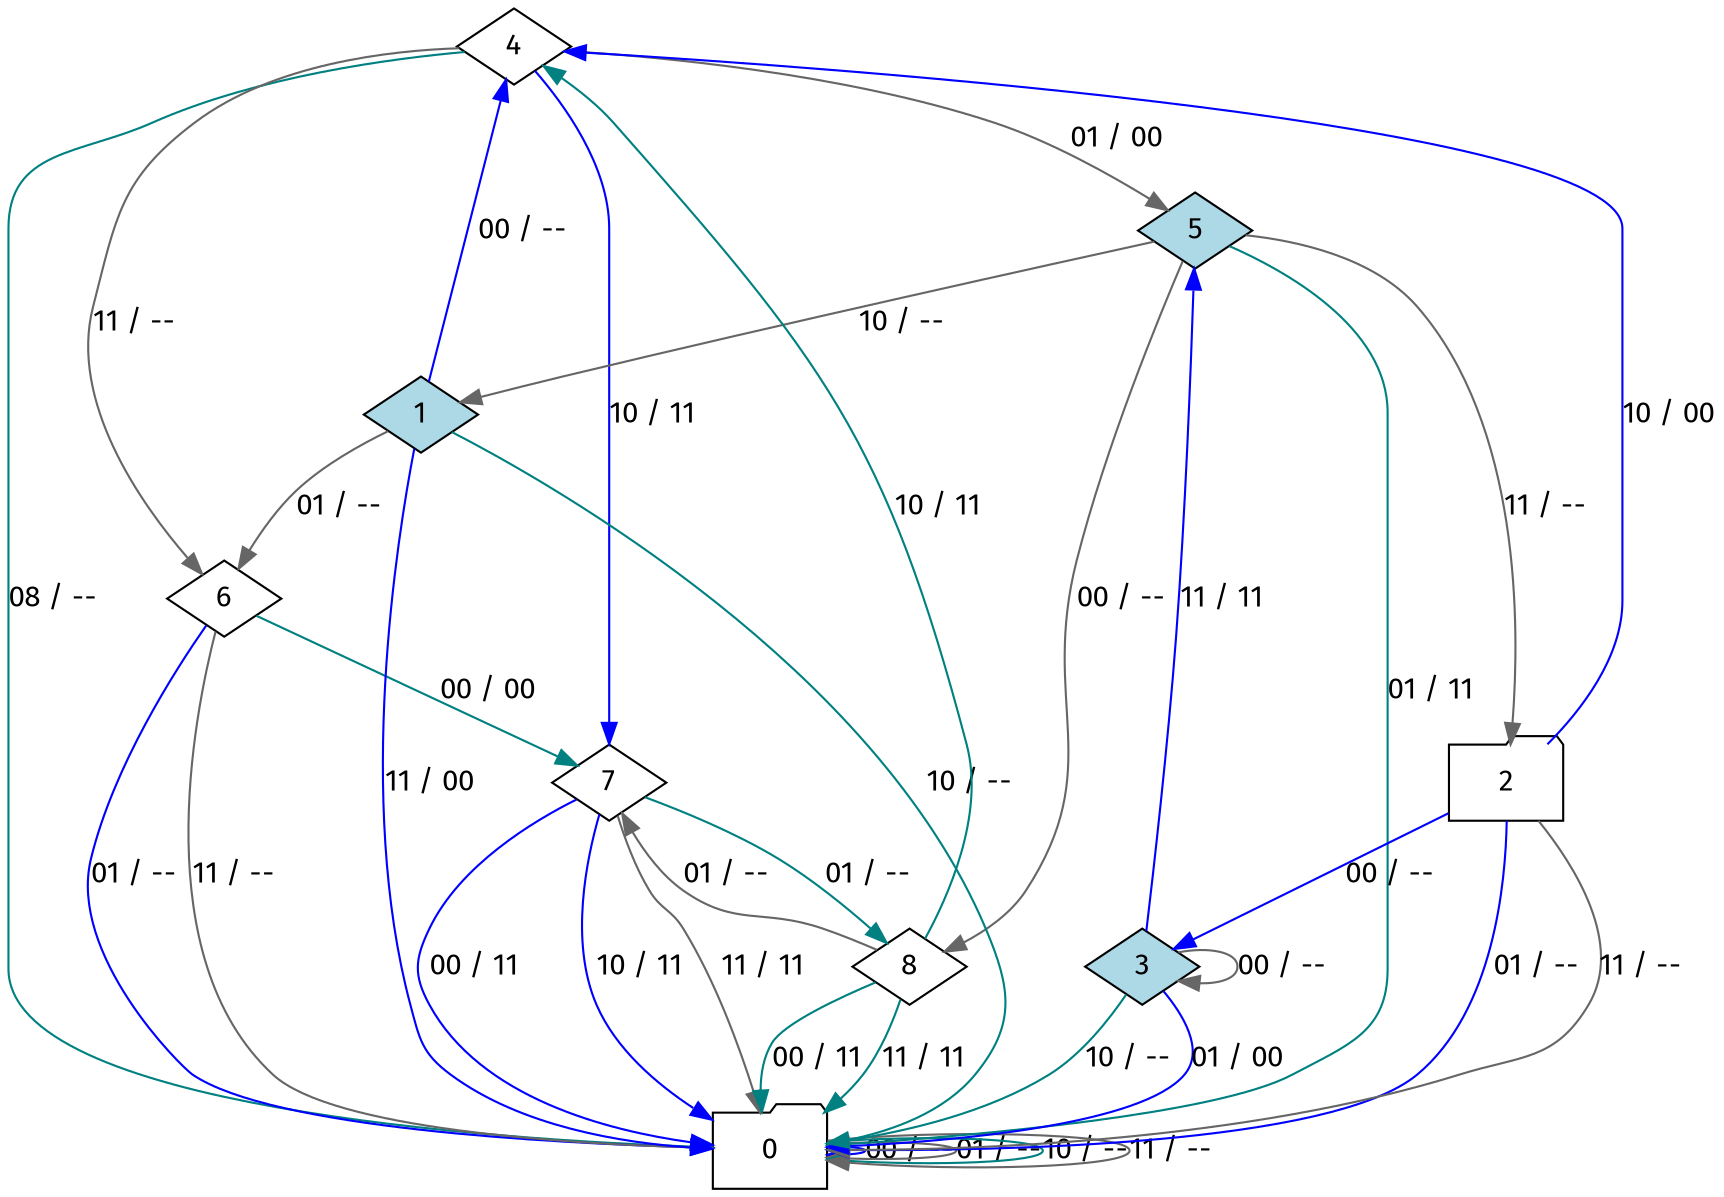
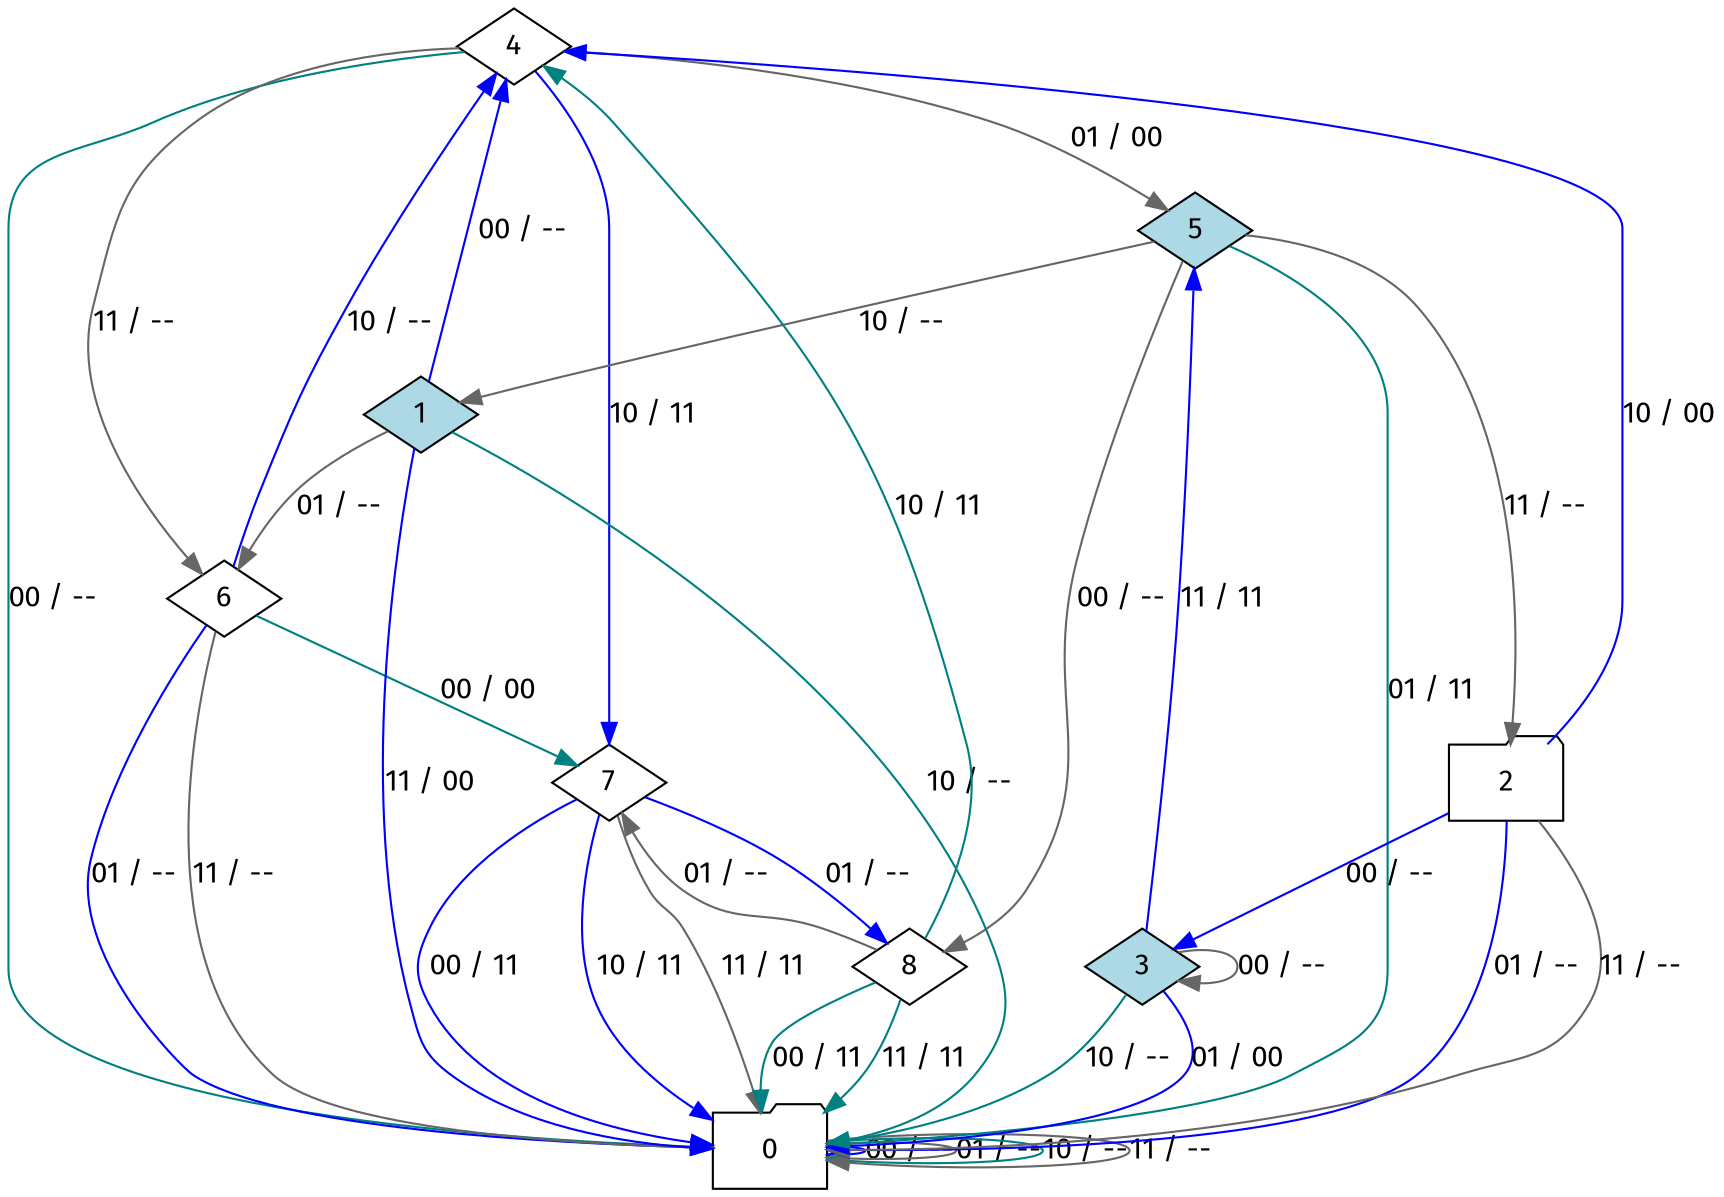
edge "6" -> "4": added, label "10 / --"
edge "4" -> "0": label "08 / --" -> "00 / --"
edge "7" -> "8": color teal -> blue
